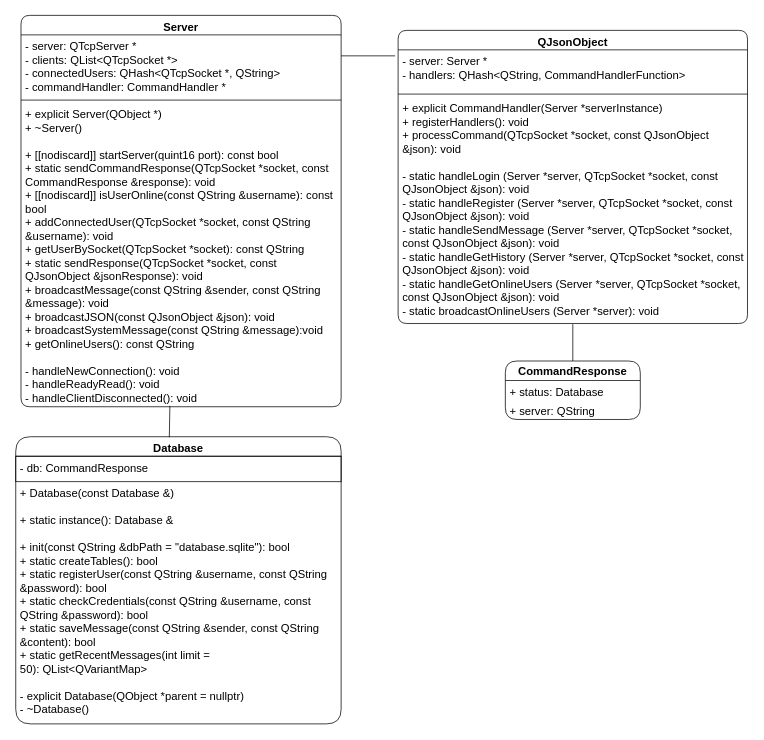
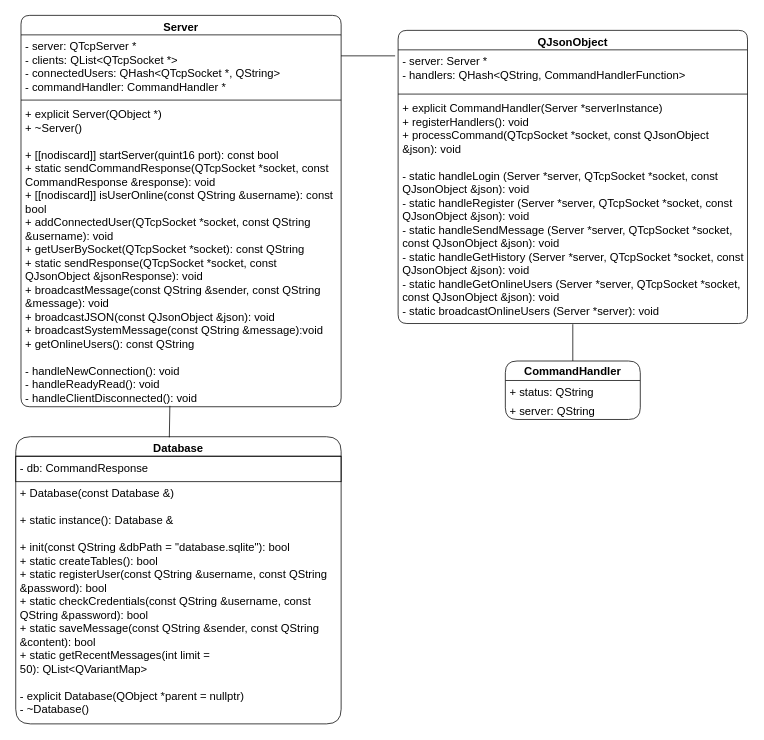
node "CommandResponse": label "CommandResponse" -> "CommandHandler"
node "+ status: Database": label "+ status: Database" -> "+ status: QString"
